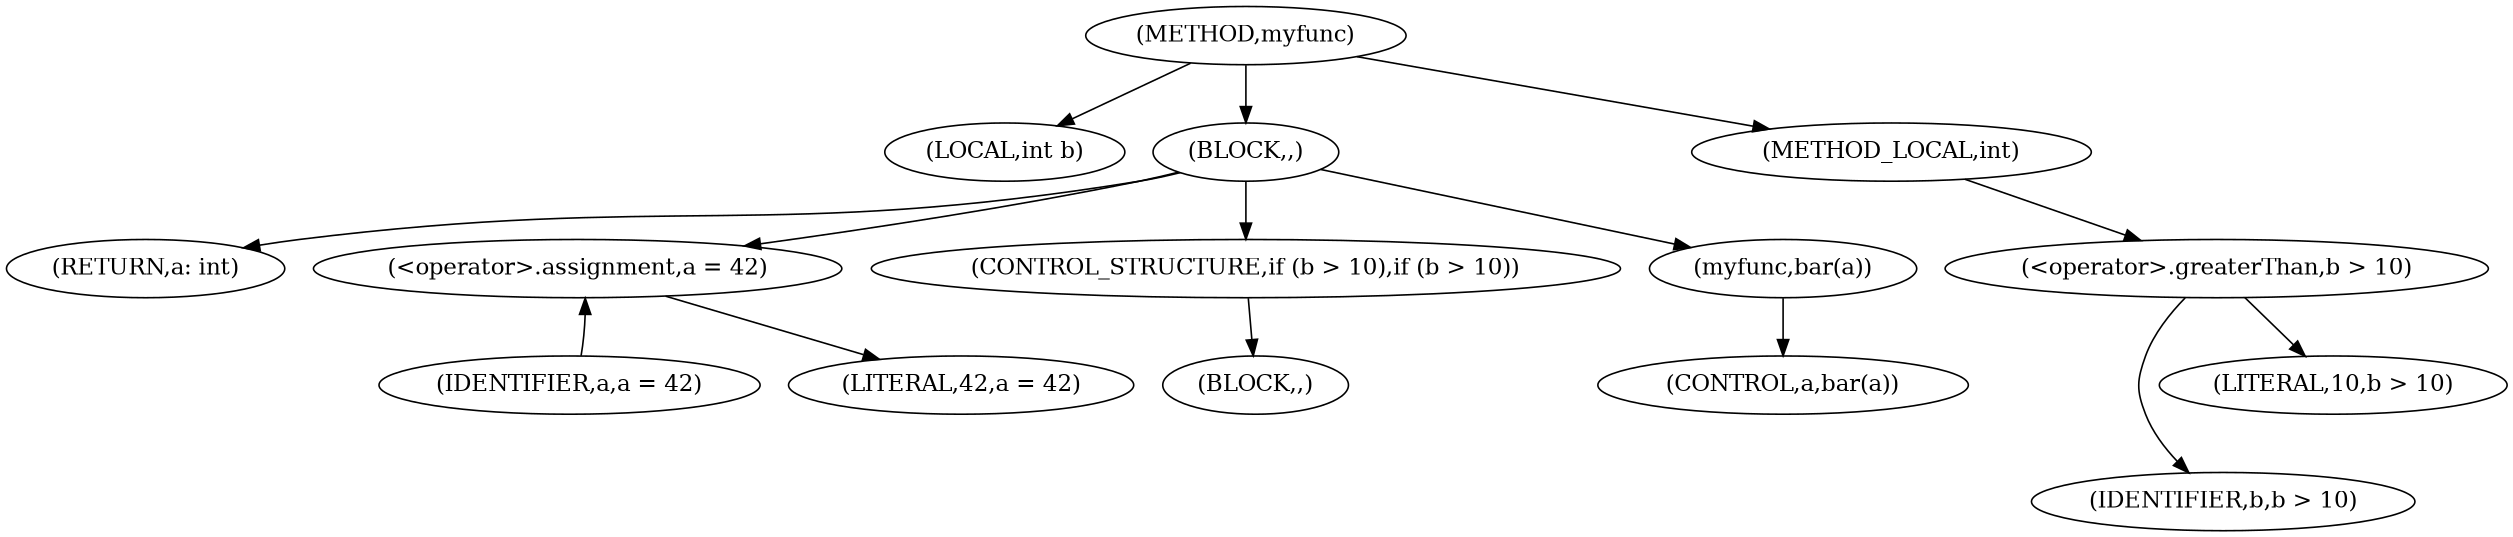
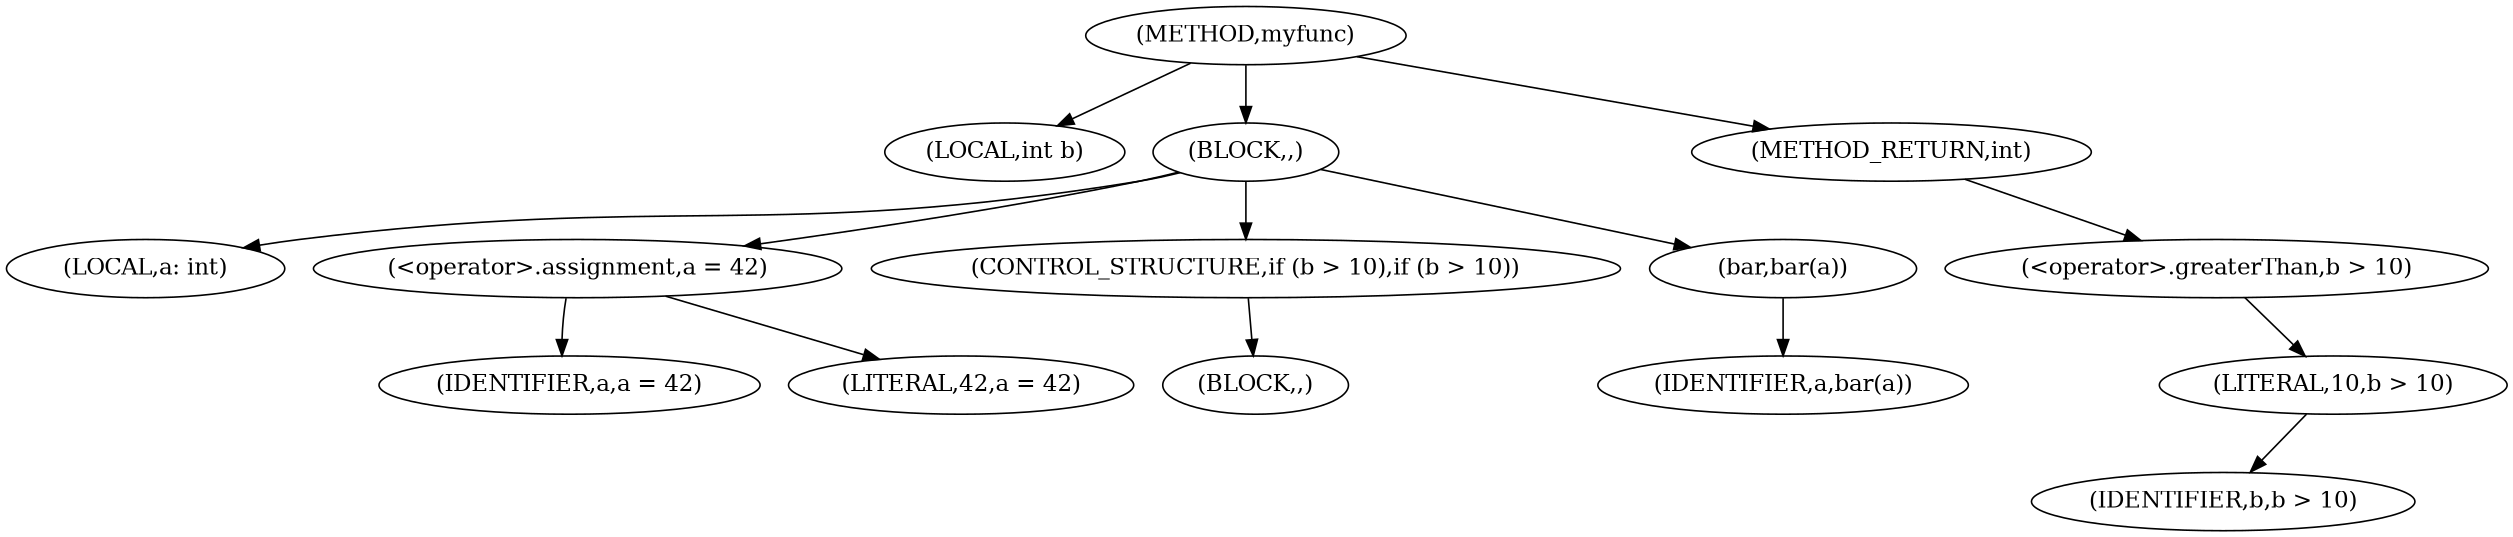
node "(METHOD_LOCAL,int)": label "(METHOD_LOCAL,int)" -> "(METHOD_RETURN,int)"
node "(RETURN,a: int)": label "(RETURN,a: int)" -> "(LOCAL,a: int)"
node "(myfunc,bar(a))": label "(myfunc,bar(a))" -> "(bar,bar(a))"
edge "(IDENTIFIER,a,a = 42)" -> "(<operator>.assignment,a = 42)": reversed
edge "(<operator>.greaterThan,b > 10)" -> "(IDENTIFIER,b,b > 10)": now "(LITERAL,10,b > 10)" -> "(IDENTIFIER,b,b > 10)"
node "(CONTROL,a,bar(a))": label "(CONTROL,a,bar(a))" -> "(IDENTIFIER,a,bar(a))"
